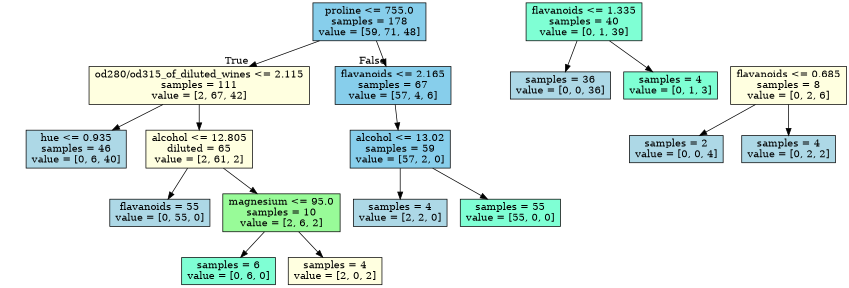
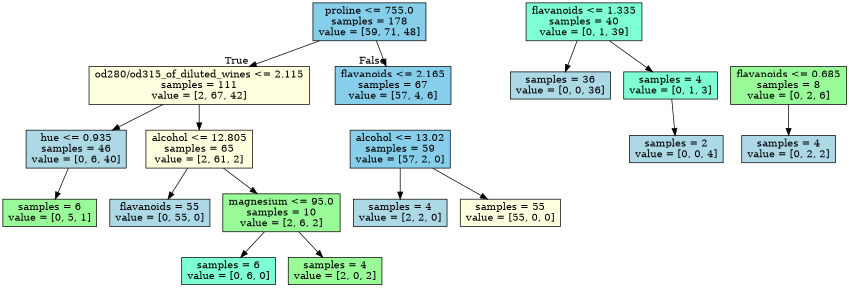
node "flavanoids <= 0.685 samples = 8 value = [0, 2, 6]": fillcolor lightyellow -> palegreen
edge "flavanoids <= 2.165 samples = 67 value = [57, 4, 6]" -> "alcohol <= 13.02 samples = 59 value = [57, 2, 0]": removed
edge "flavanoids <= 0.685 samples = 8 value = [0, 2, 6]" -> "samples = 2 value = [0, 0, 4]": now "samples = 4 value = [0, 1, 3]" -> "samples = 2 value = [0, 0, 4]"
node "alcohol <= 12.805 diluted = 65 value = [2, 61, 2]": label "alcohol <= 12.805 diluted = 65 value = [2, 61, 2]" -> "alcohol <= 12.805 samples = 65 value = [2, 61, 2]"
node "samples = 6 value = [0, 5, 1]": added
node "samples = 55 value = [55, 0, 0]": fillcolor aquamarine -> lightyellow
node "samples = 4 value = [2, 0, 2]": fillcolor lightyellow -> palegreen
